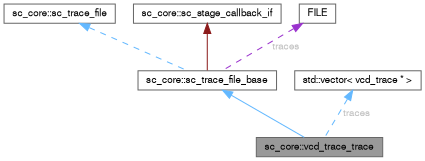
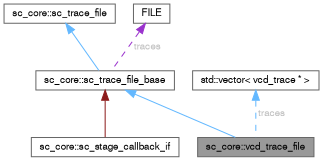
edge "sc_core::sc_trace_file_base" -> "sc_core::sc_trace_file": style dashed -> solid
edge "sc_core::sc_trace_file_base" -> "sc_core::sc_stage_callback_if": reversed
node "sc_core::vcd_trace_trace": label "sc_core::vcd_trace_trace" -> "sc_core::vcd_trace_file"
